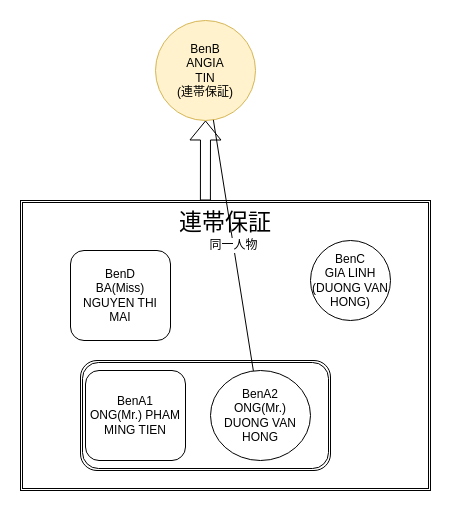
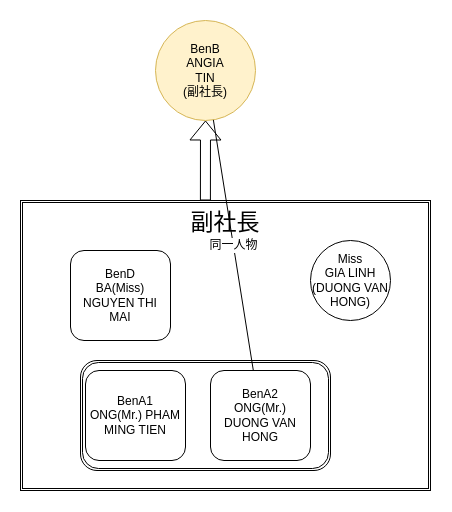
node "BenB ANGIA TIN (連帯保証)": label "BenB ANGIA TIN (連帯保証)" -> "BenB ANGIA TIN (副社長)"
node "連帯保証": label "連帯保証" -> "副社長"
node "BenCGIA LINH(DUONG VAN HONG)": label "BenCGIA LINH(DUONG VAN HONG)" -> "MissGIA LINH(DUONG VAN HONG)"
node "BenA2ONG(Mr.) DUONG VAN HONG": shape ellipse -> rounded rectangle
